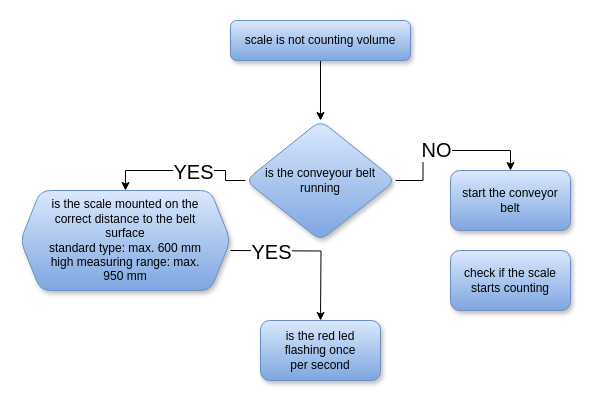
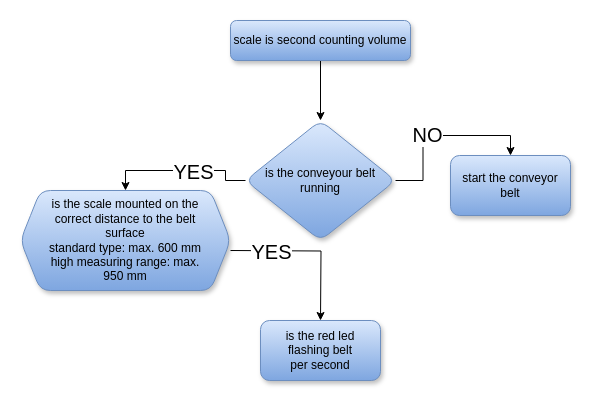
node "scale is not counting volume": label "scale is not counting volume" -> "scale is second counting volume"
node "start the conveyor belt": moved (511, 201) -> (511, 186)
node "check if the scale starts counting": removed
node "is the red led flashing once per second": label "is the red led flashing once per second" -> "is the red led flashing belt per second"
